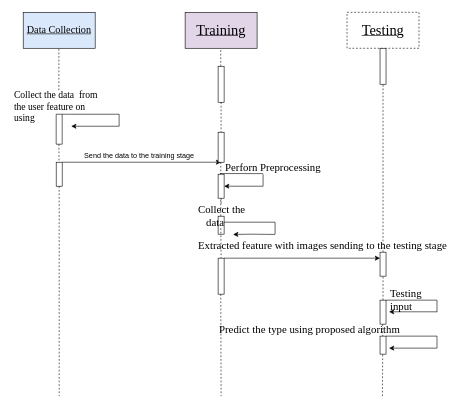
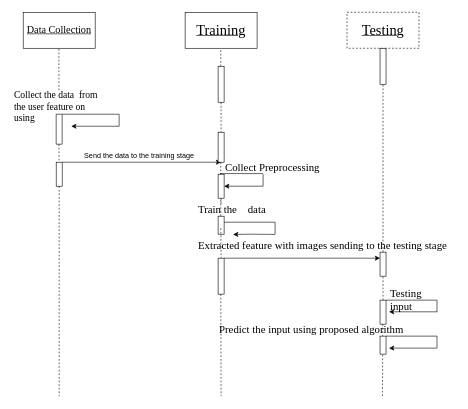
node "Data Collection": fillcolor #dae8fc -> #ffffff
node "Training": fillcolor #e1d5e7 -> #ffffff
node "Perforn Preprocessing": label "Perforn Preprocessing" -> "Collect Preprocessing"
node "Collect the data": label "Collect the data" -> "Train the data"
node "Predict the type using proposed algorithm": label "Predict the type using proposed algorithm" -> "Predict the input using proposed algorithm"
